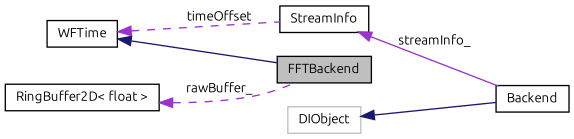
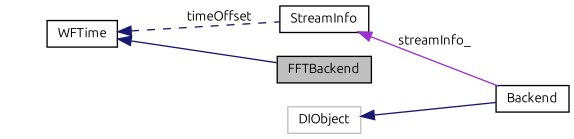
edge "StreamInfo" -> "WFTime": color darkorchid3 -> midnightblue
node "RingBuffer2D< float >": removed
